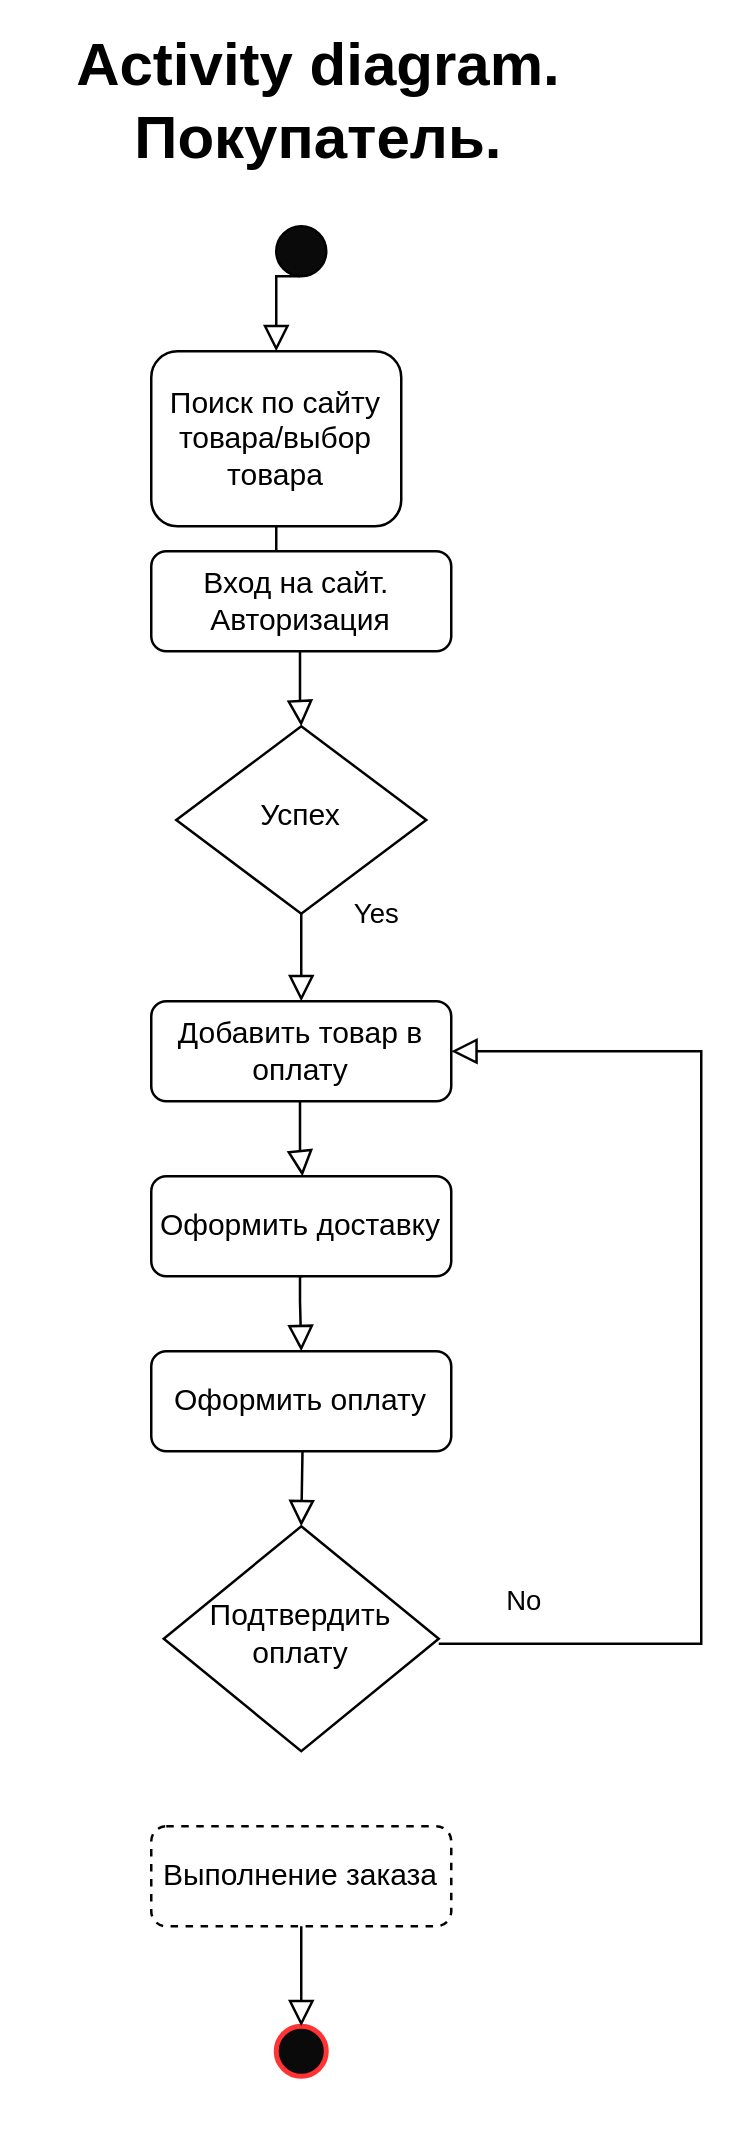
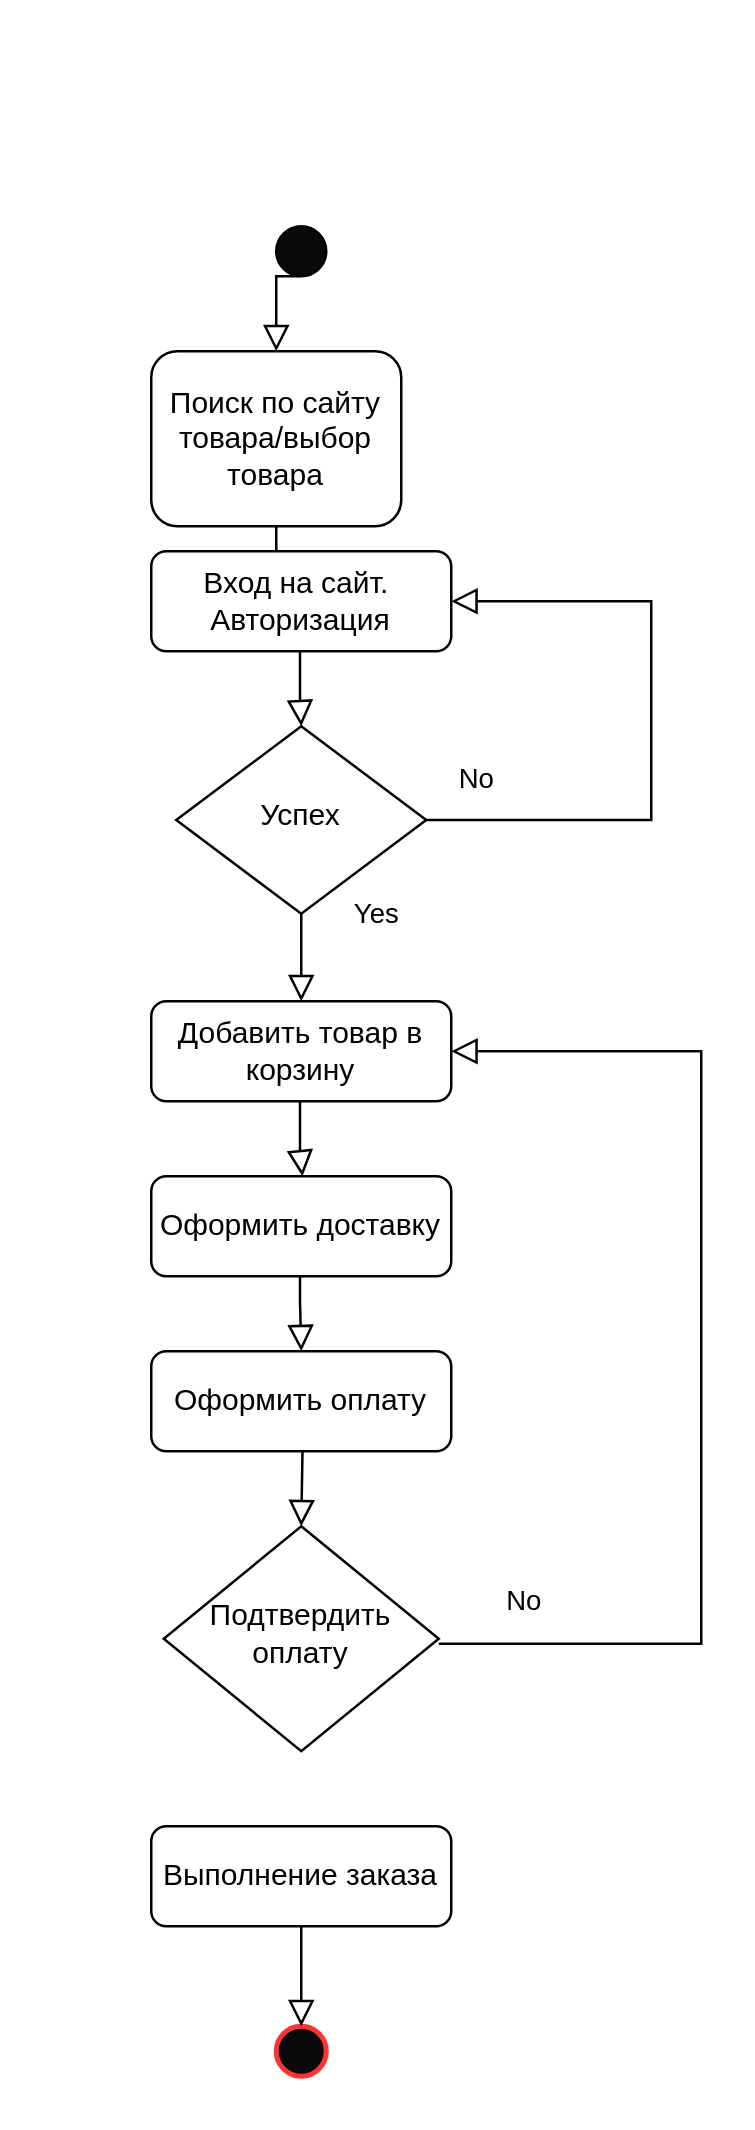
node "Activity diagram. Покупатель.": removed
edge "Успех" -> "Вход на сайт. Авторизация": added, label "No"
node "Добавить товар в оплату": label "Добавить товар в оплату" -> "Добавить товар в корзину"
node "Выполнение заказа": style dashed -> solid
